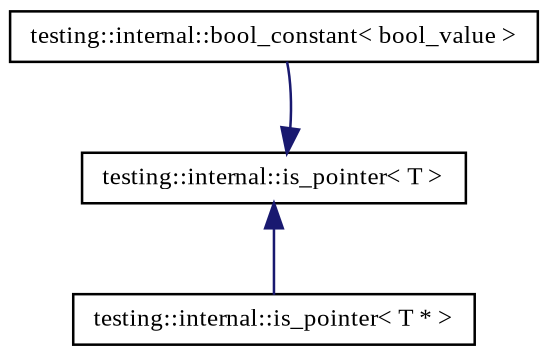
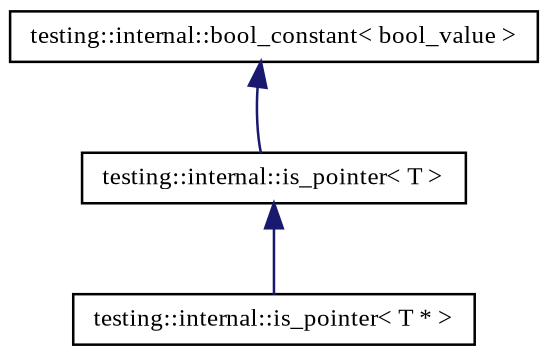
edge "testing::internal::bool_constant< bool_value >" -> "testing::internal::is_pointer< T >": reversed
